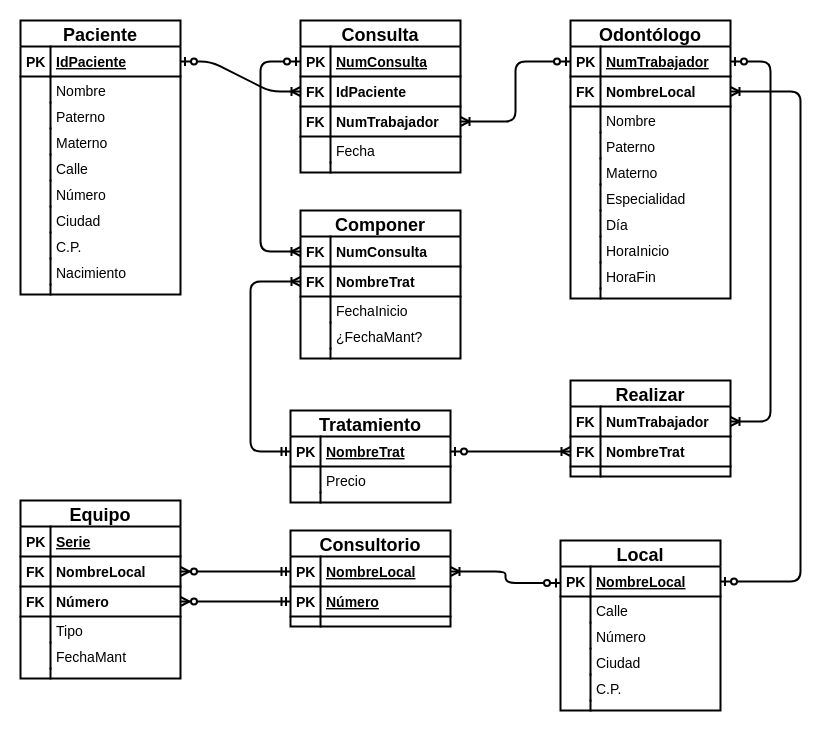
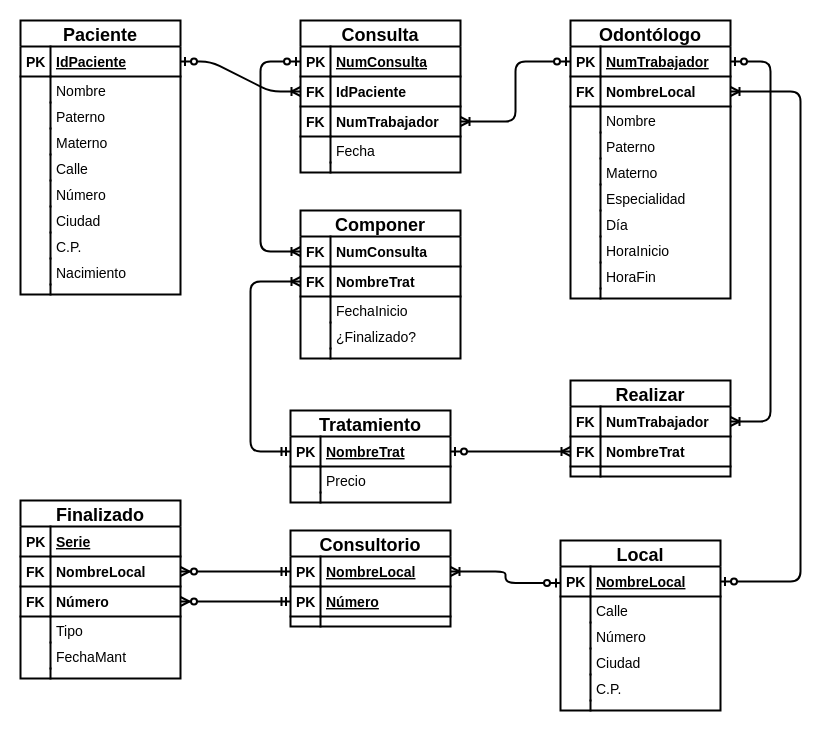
node "¿FechaMant?": label "¿FechaMant?" -> "¿Finalizado?"
node "Equipo": label "Equipo" -> "Finalizado"
